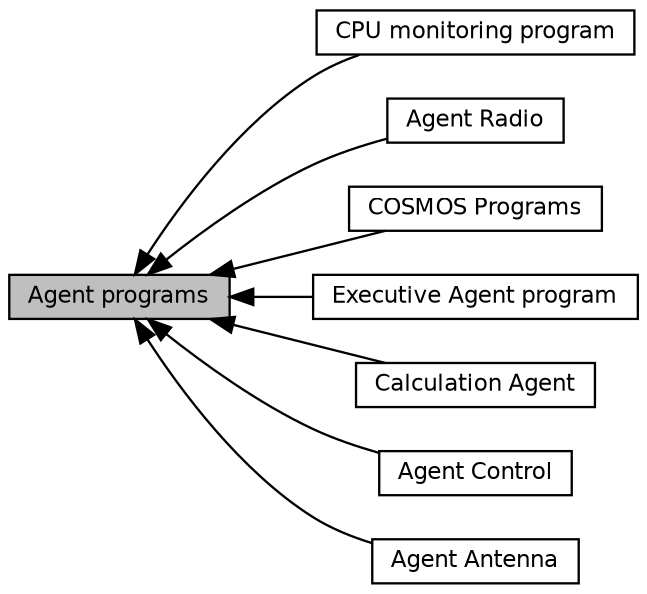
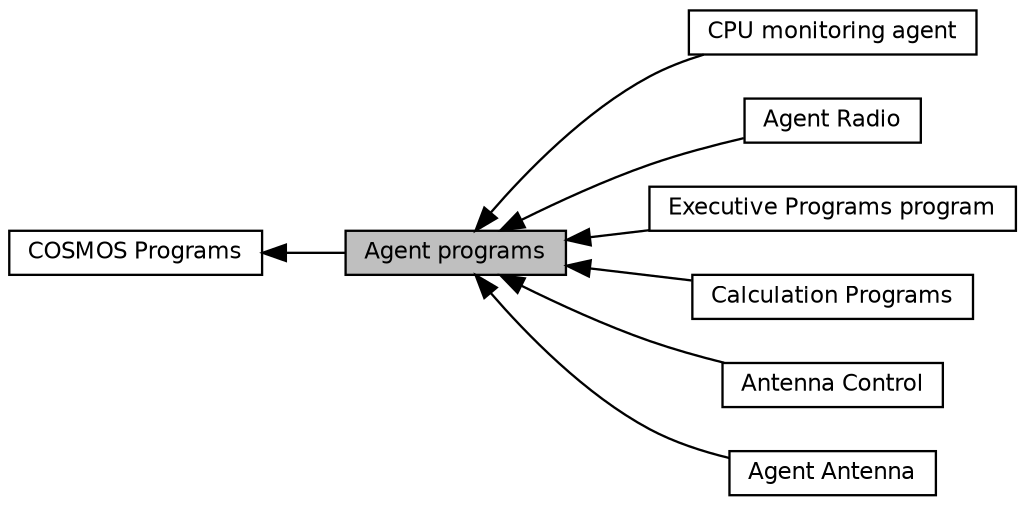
node "CPU monitoring program": label "CPU monitoring program" -> "CPU monitoring agent"
edge "COSMOS Programs" -> "Agent programs": reversed
node "Executive Agent program": label "Executive Agent program" -> "Executive Programs program"
node "Calculation Agent": label "Calculation Agent" -> "Calculation Programs"
node "Agent Control": label "Agent Control" -> "Antenna Control"
